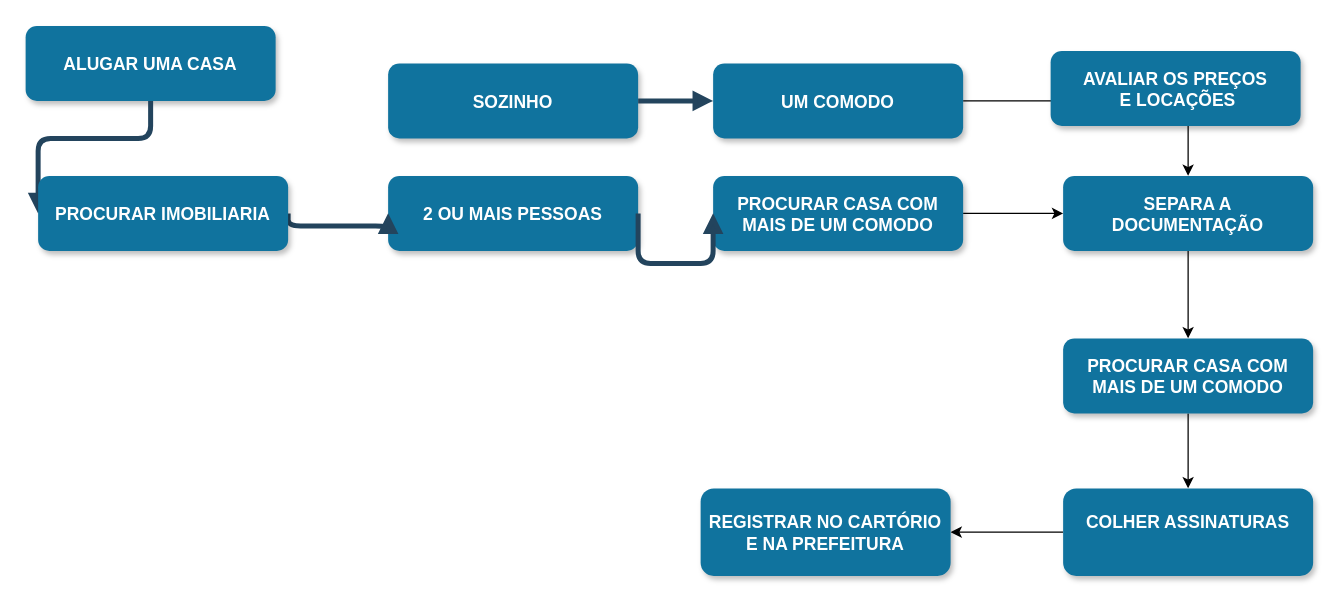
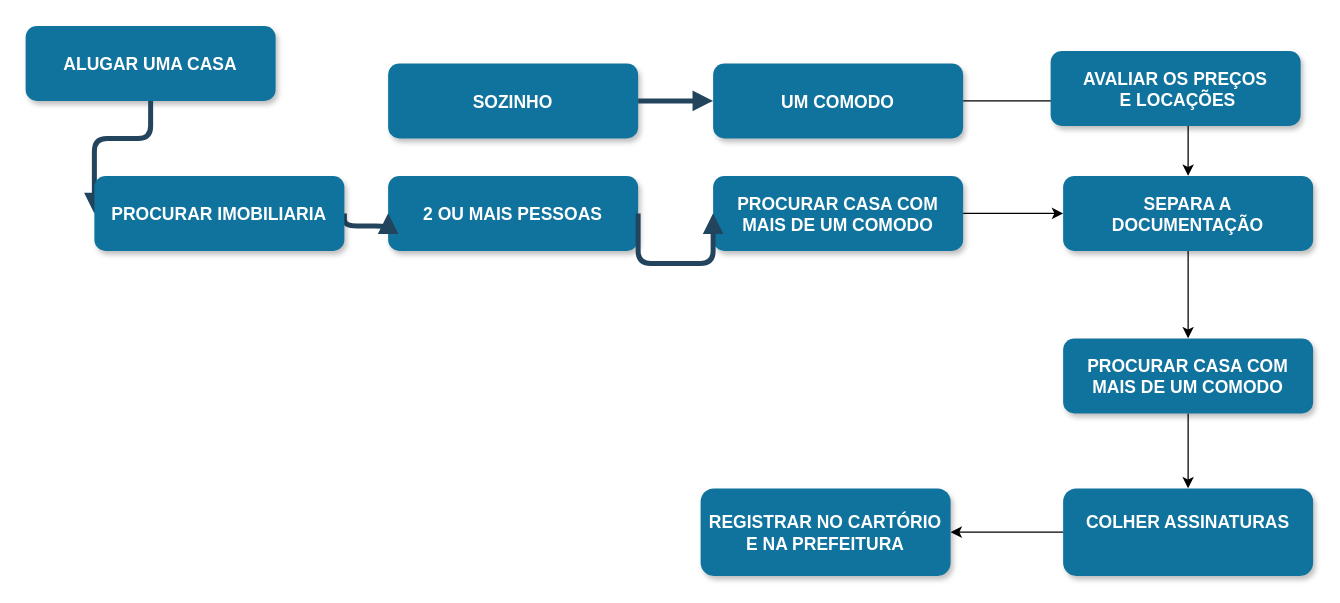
node "PROCURAR IMOBILIARIA": moved (163, 213) -> (219, 213)
